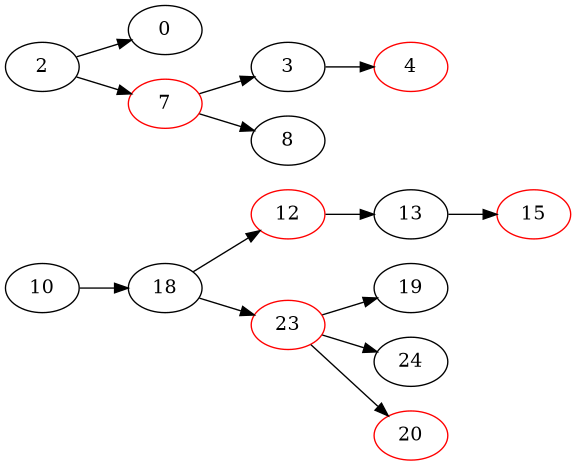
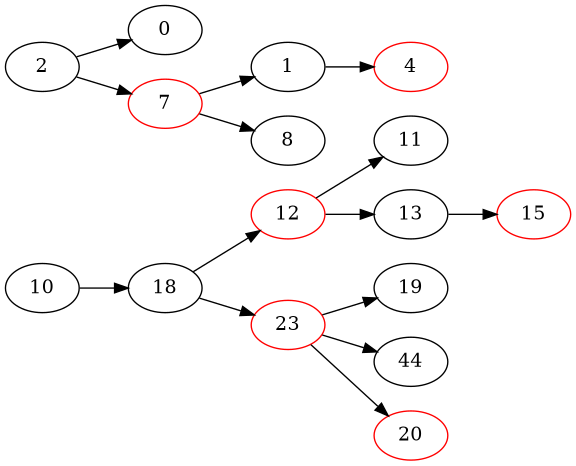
node "3": label "3" -> "1"
node "11": added
node "24": label "24" -> "44"
